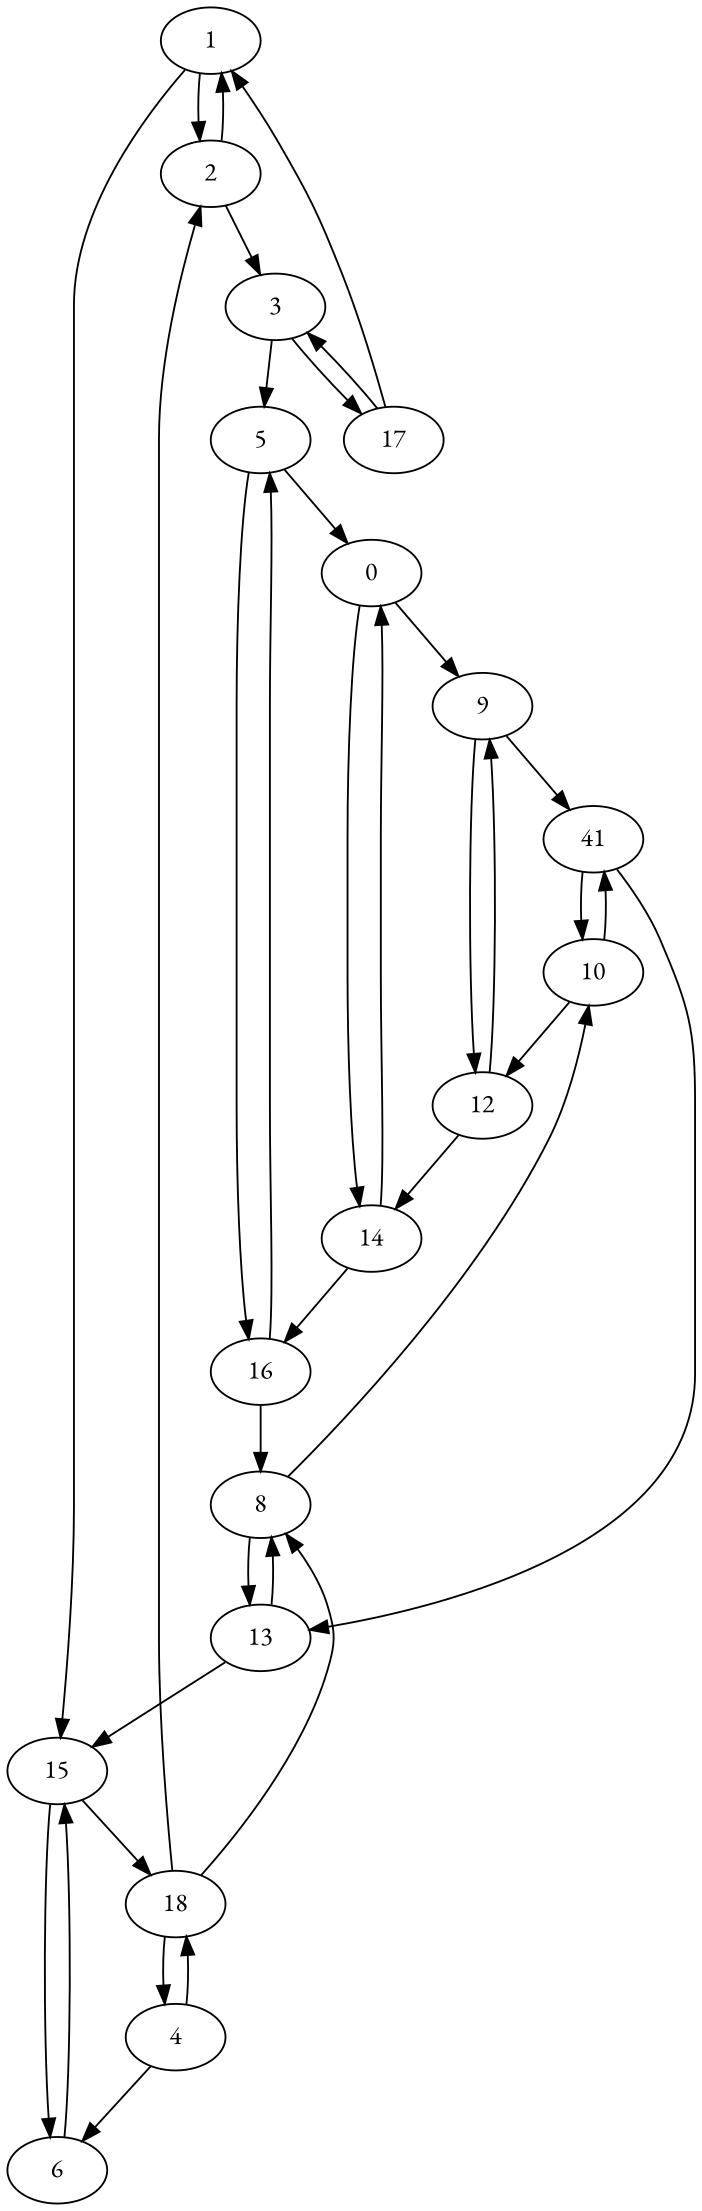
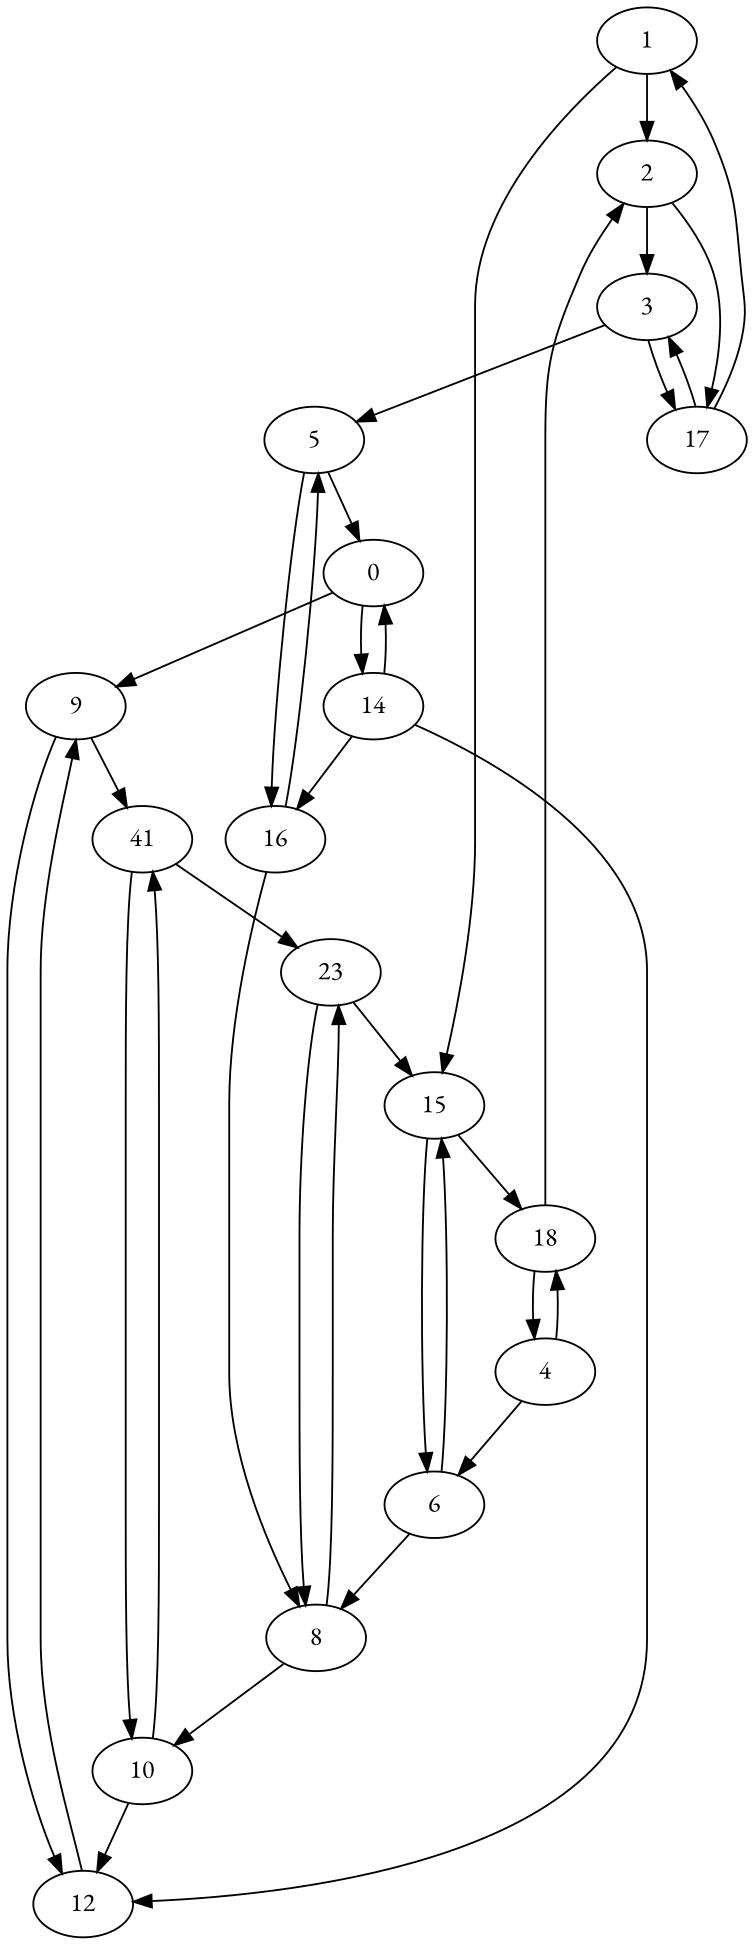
edge "2" -> "1": now "2" -> "17"
edge "12" -> "14": reversed
node "13": label "13" -> "23"
edge "18" -> "8": now "6" -> "8"
